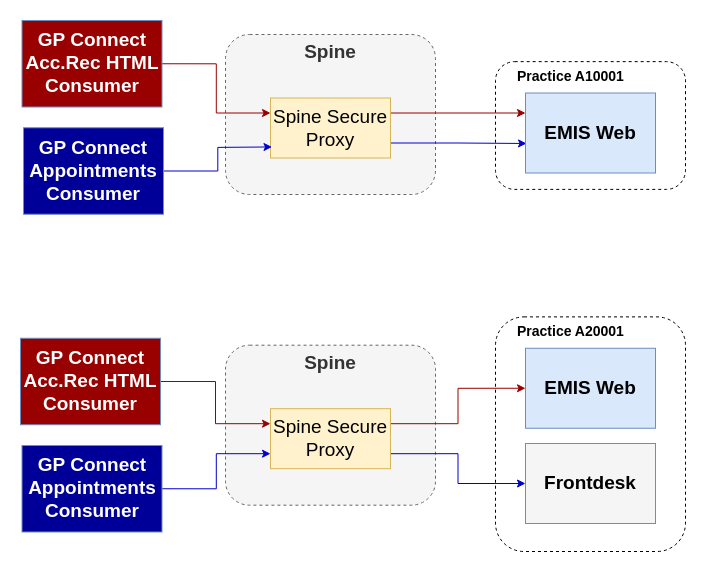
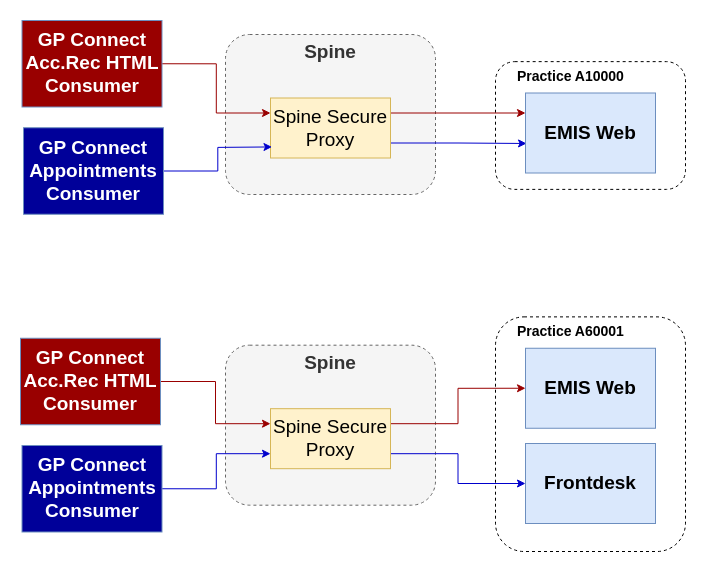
node "Practice A10001": label "Practice A10001" -> "Practice A10000"
node "Practice A20001": label "Practice A20001" -> "Practice A60001"
node "Frontdesk": fillcolor #f5f5f5 -> #dae8fc
